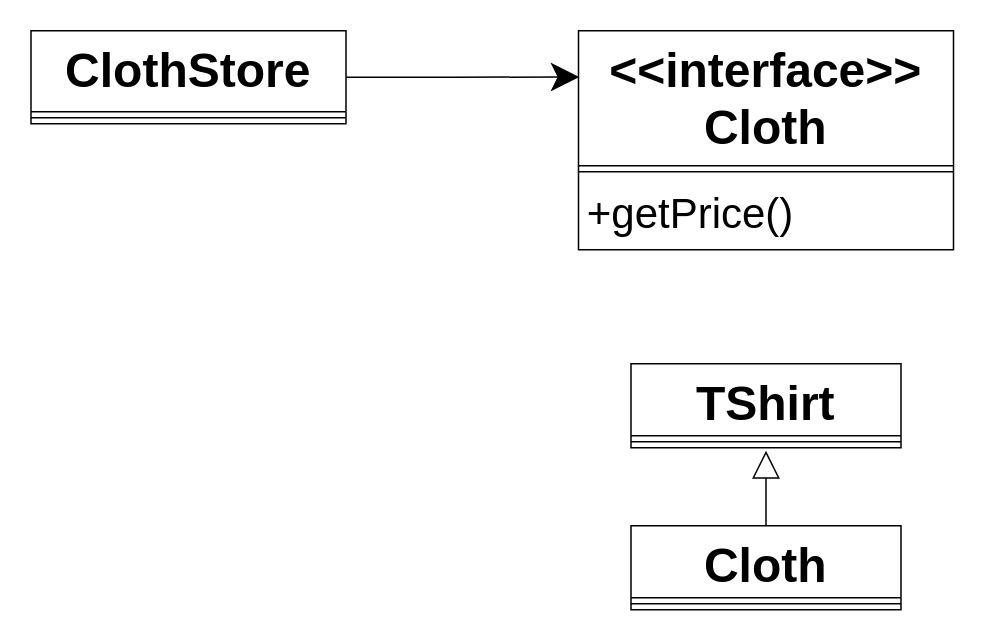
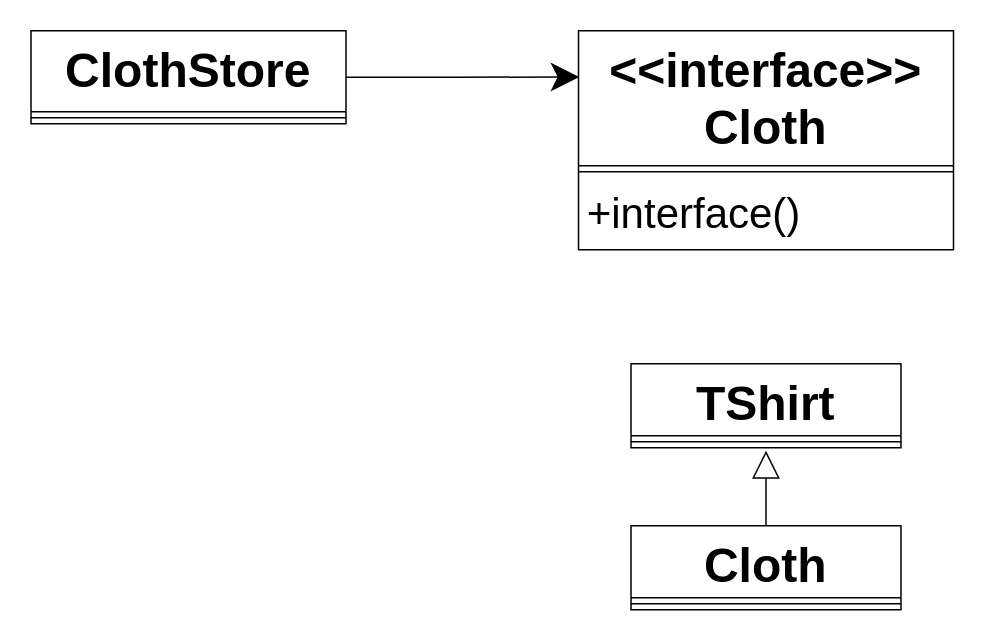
node "+getPrice()": label "+getPrice()" -> "+interface()"
